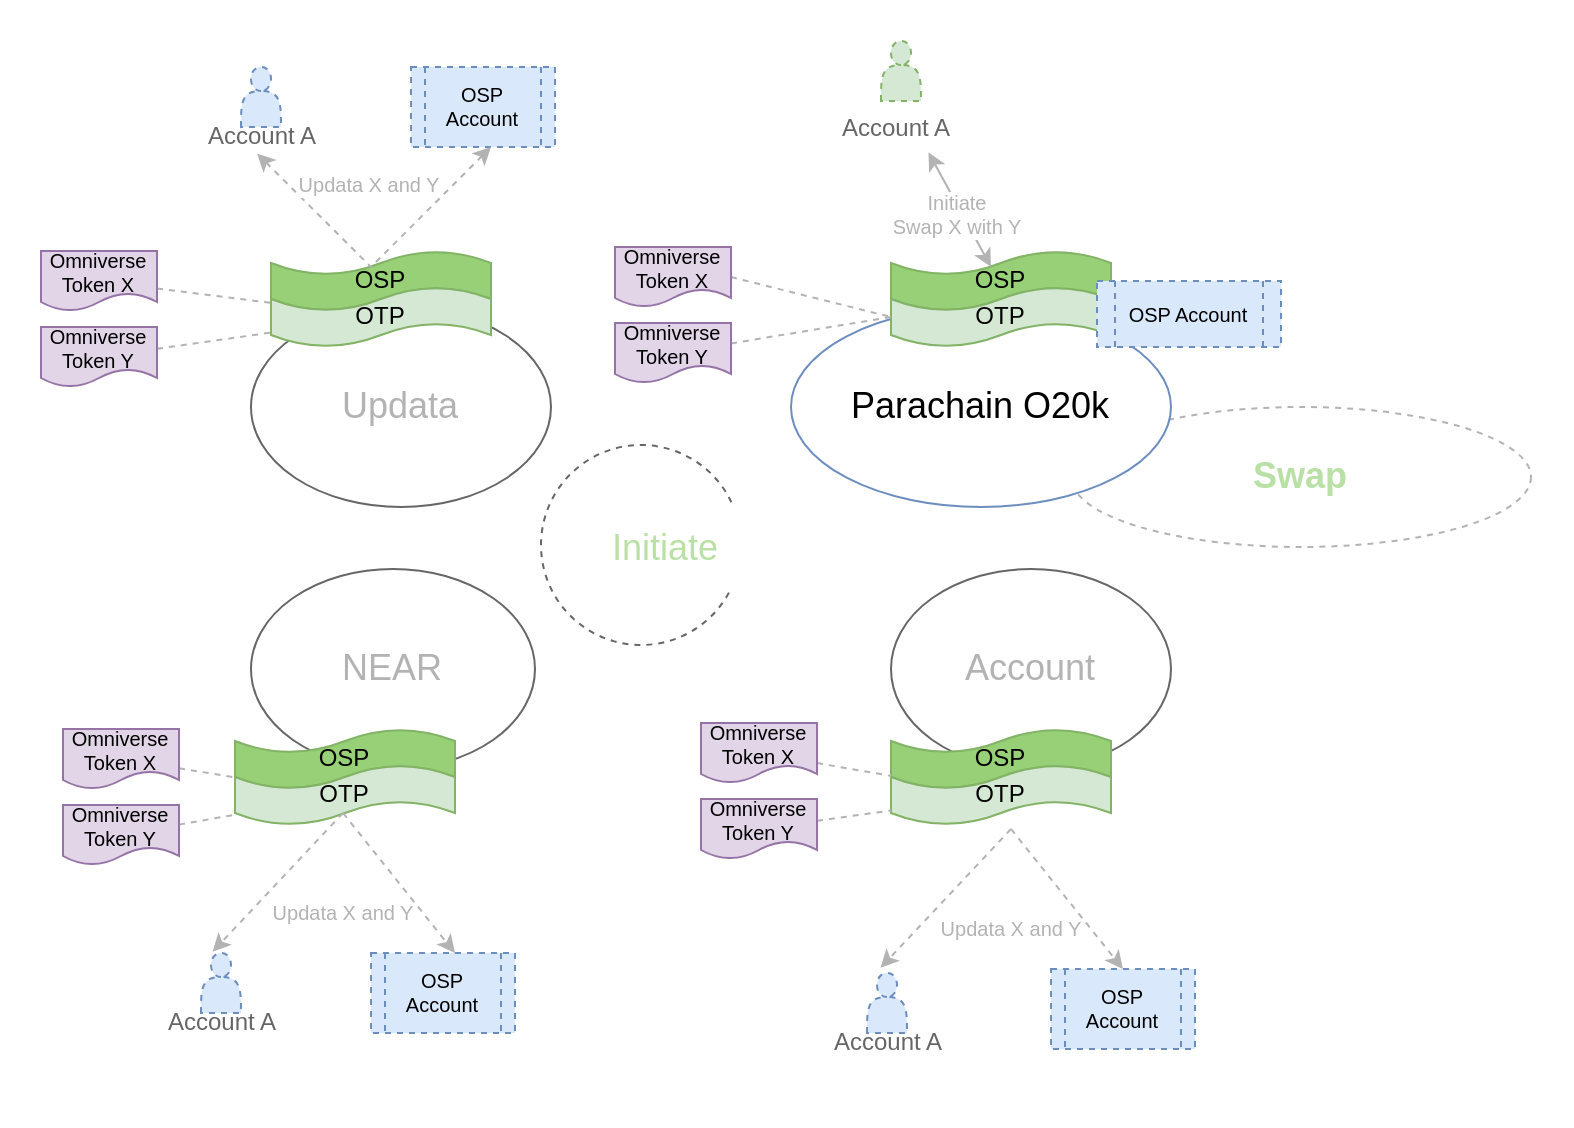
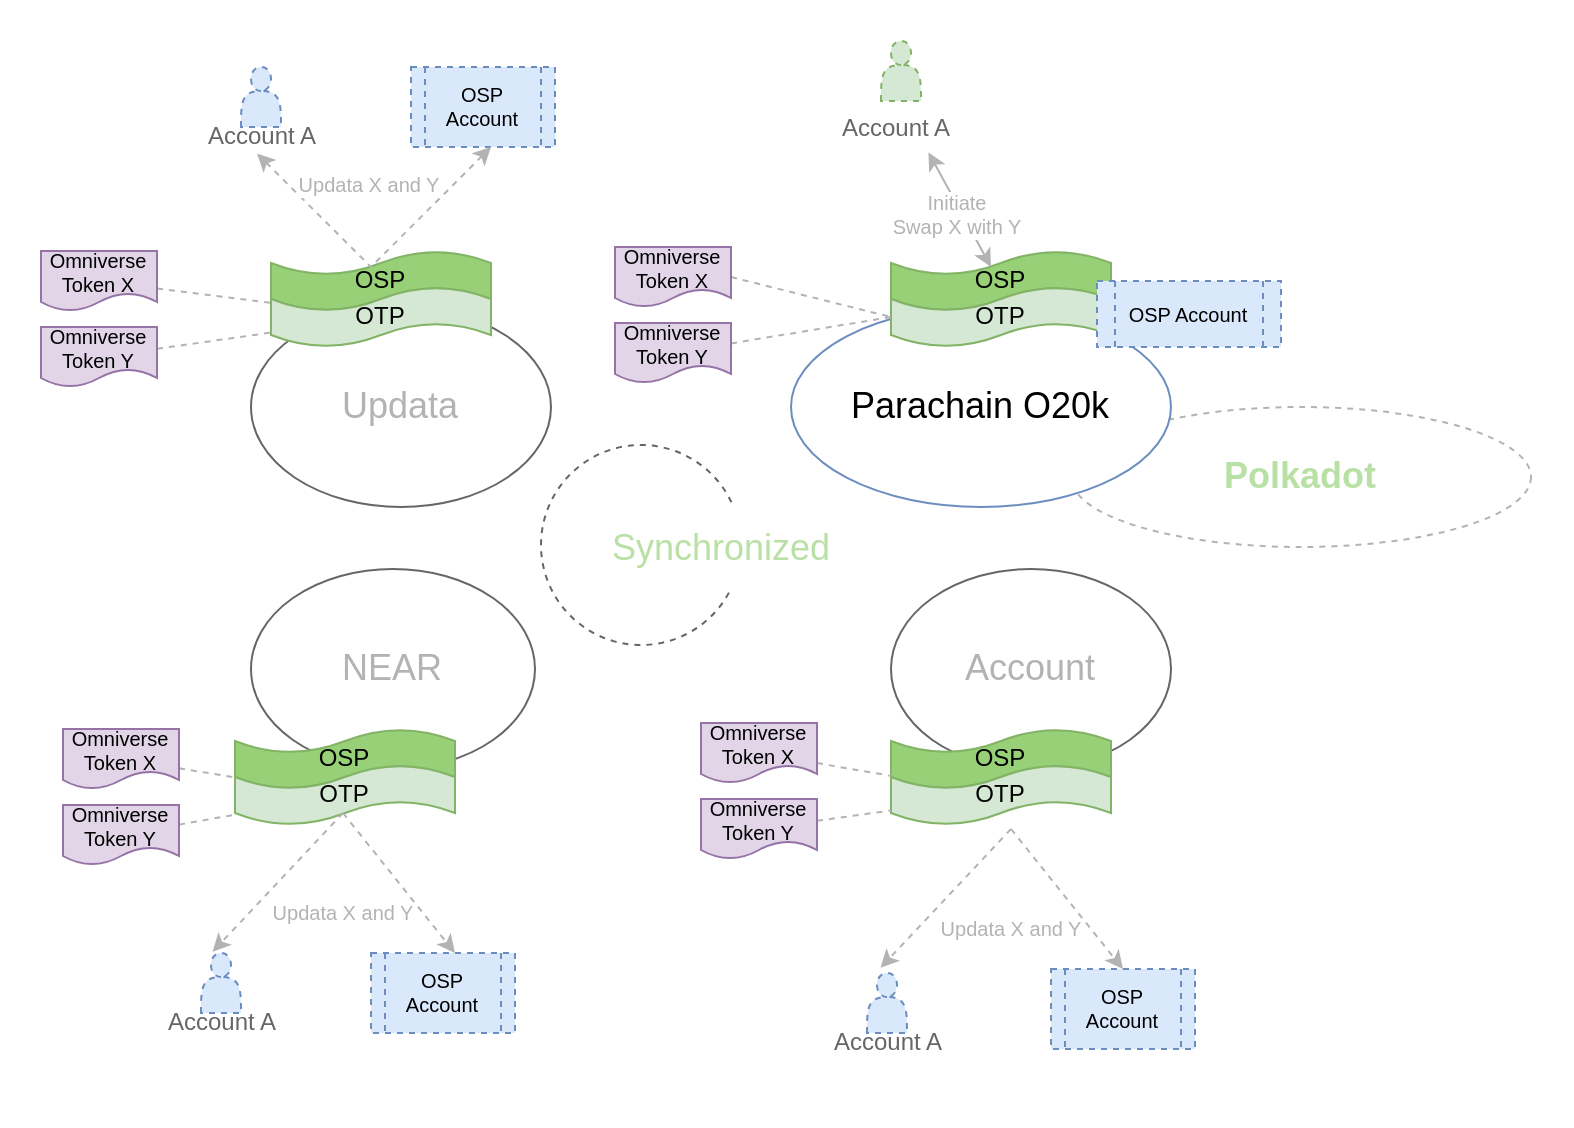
node "Swap": label "Swap" -> "Polkadot"
node "Initiate": label "Initiate" -> "Synchronized"
